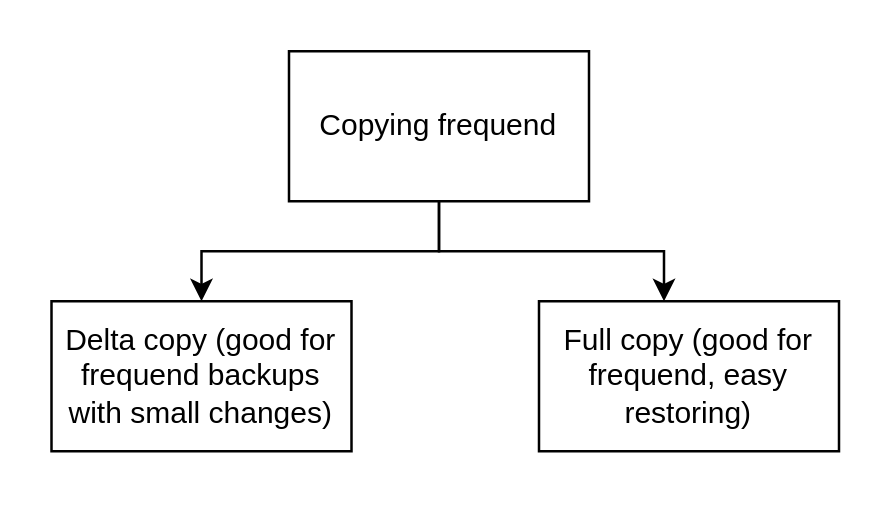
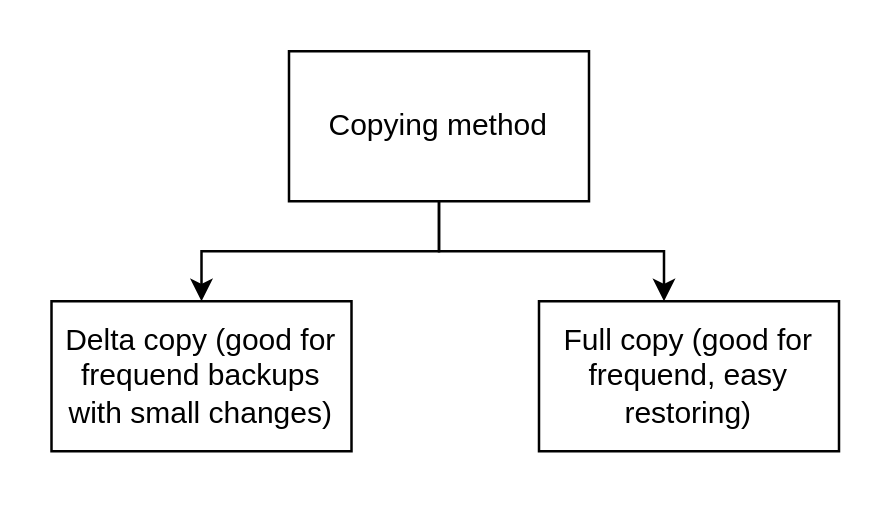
node "Copying frequend": label "Copying frequend" -> "Copying method"
